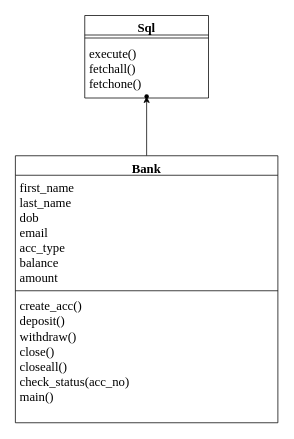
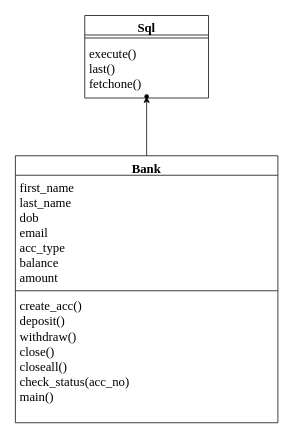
node "execute() fetchall() fetchone()": label "execute() fetchall() fetchone()" -> "execute() last() fetchone()"
